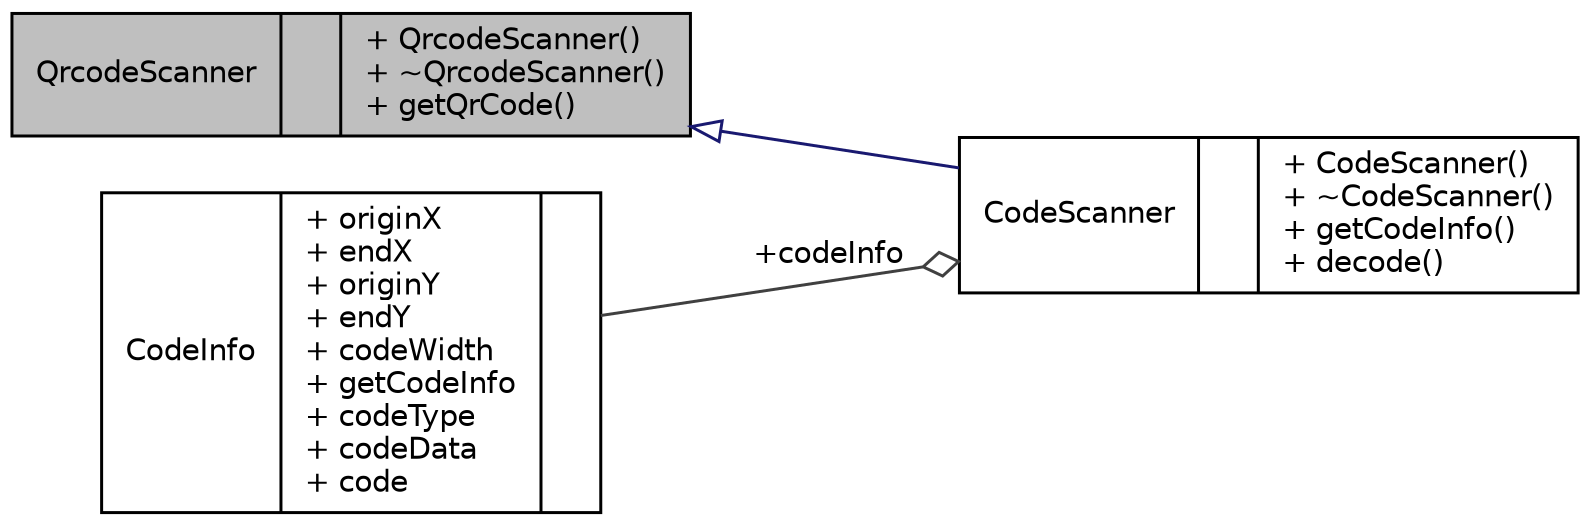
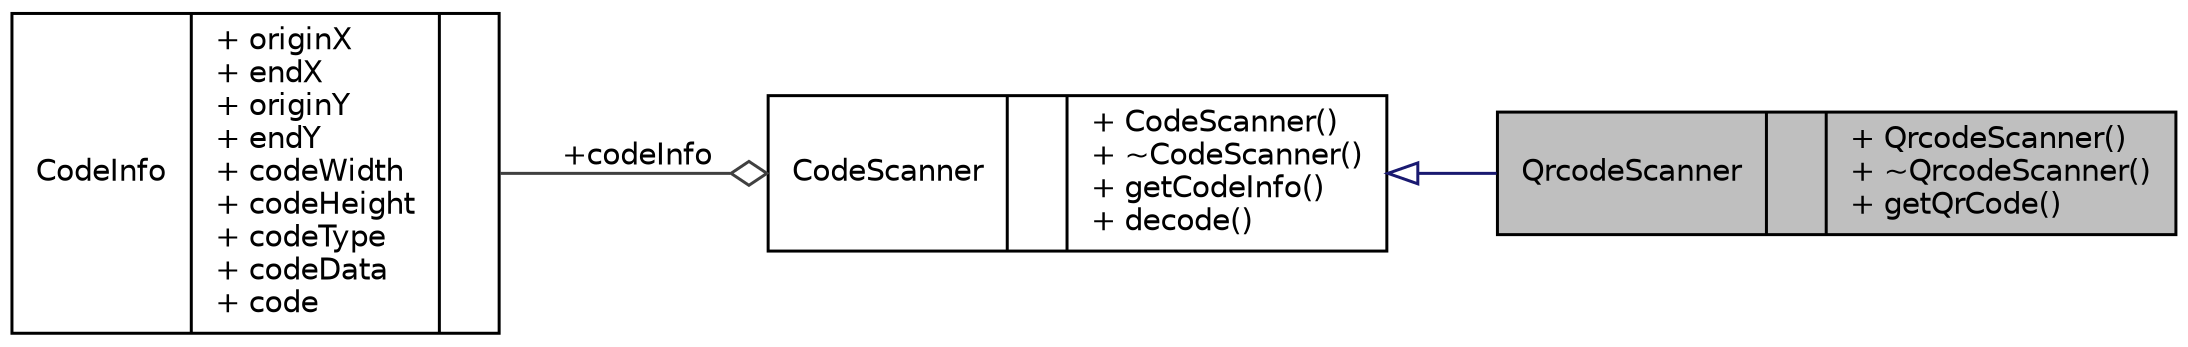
edge "CodeScanner" -> "QrcodeScanner": reversed
node "CodeInfo": text "+ getCodeInfo" -> "+ codeHeight"
